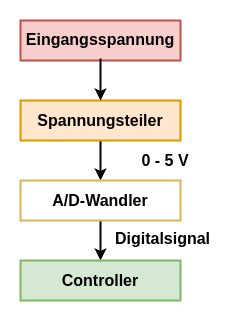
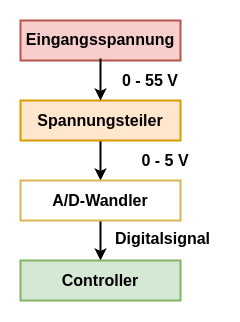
node "0 - 55 V": added
